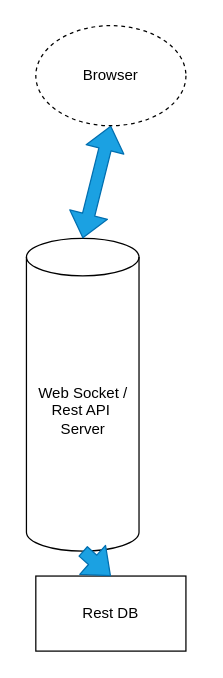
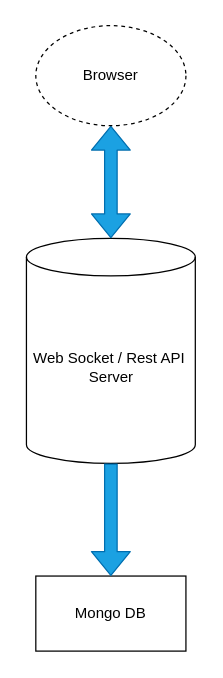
node "Web Socket / Rest API Server": size 113x313 -> 169x225
node "Rest DB": label "Rest DB" -> "Mongo DB"
